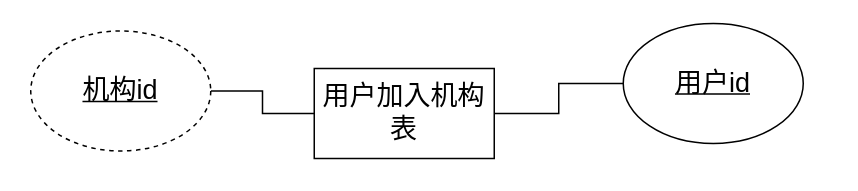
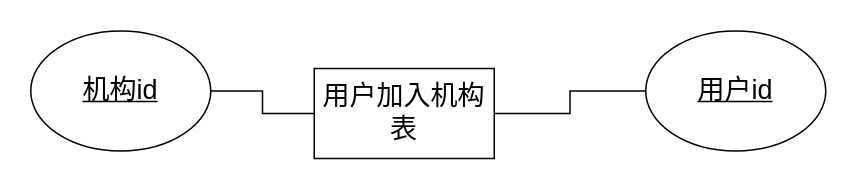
node "用户id": moved (713, 83) -> (736, 91)
node "机构id": style dashed -> solid
